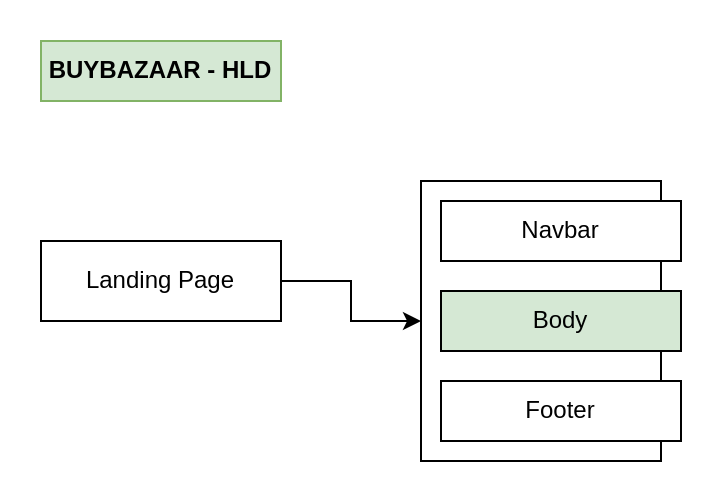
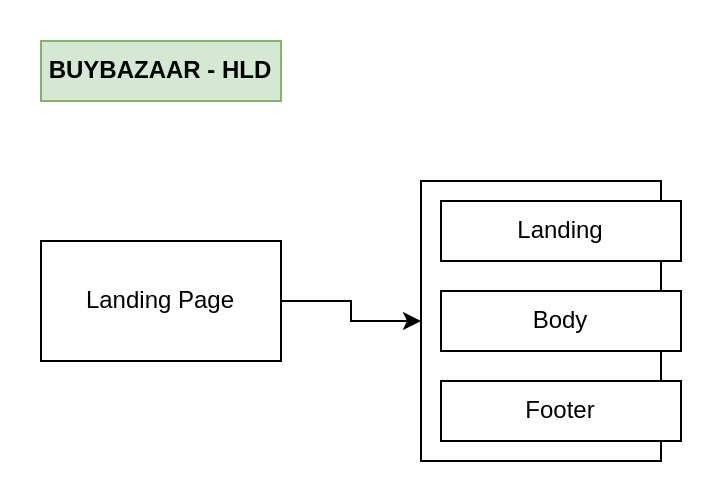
node "Navbar": label "Navbar" -> "Landing"
node "Landing Page": size 240x80 -> 240x120
node "Body": fillcolor #d5e8d4 -> #ffffff
